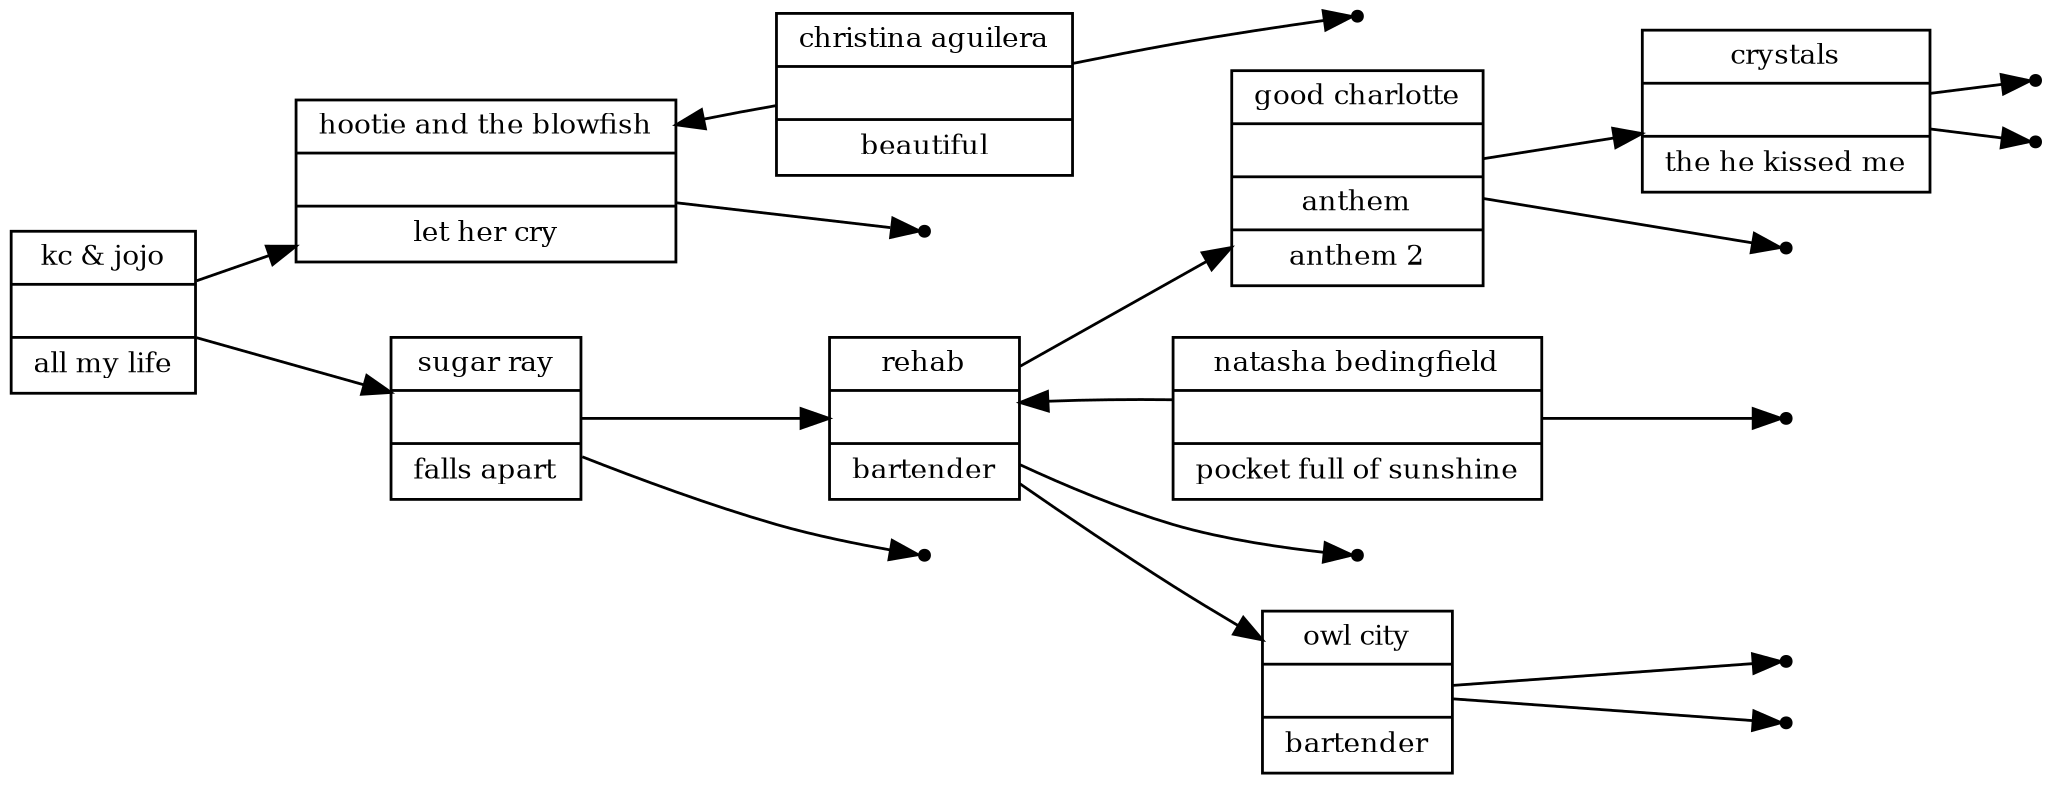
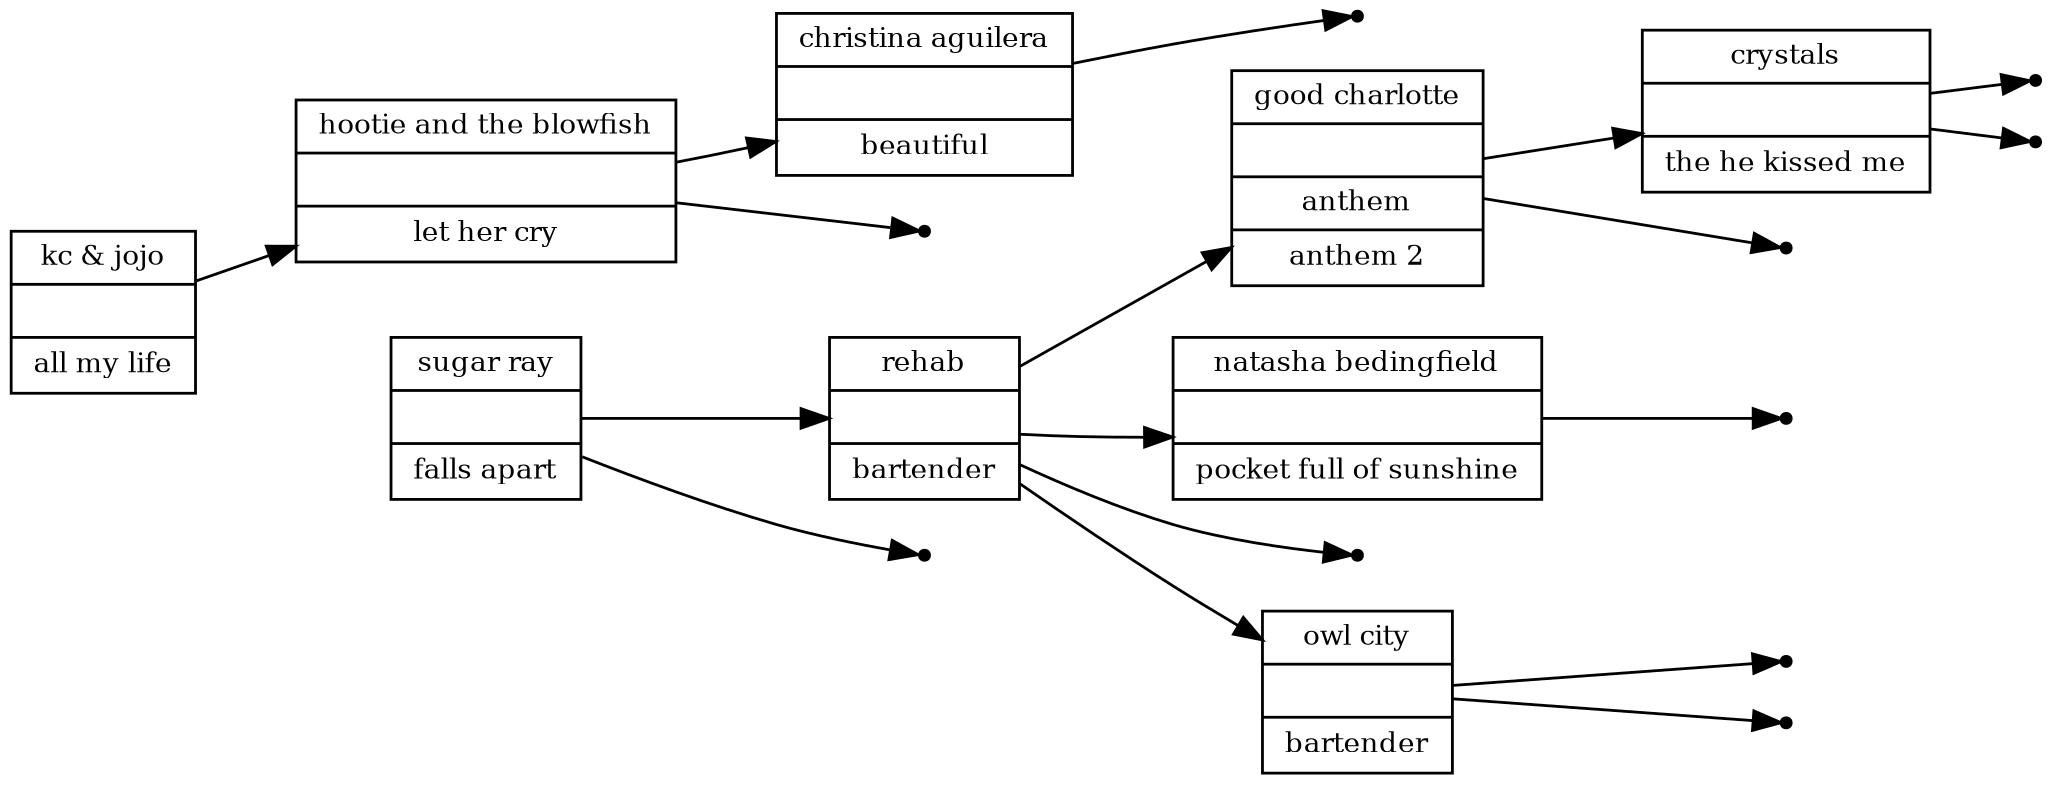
edge "christina aguilera" -> "hootie and the blowfish": reversed
edge "kc & jojo" -> "sugar ray": removed
edge "natasha bedingfield" -> "rehab": reversed
